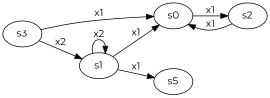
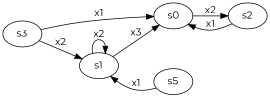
edge "s0" -> "s2": label "x1" -> "x2"
edge "s1" -> "s0": label "x1" -> "x3"
edge "s1" -> "s5": reversed
